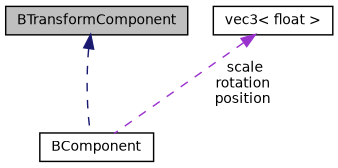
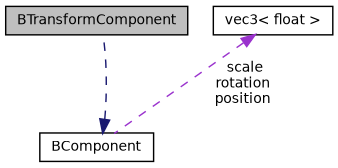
edge "BComponent" -> "BTransformComponent": reversed
